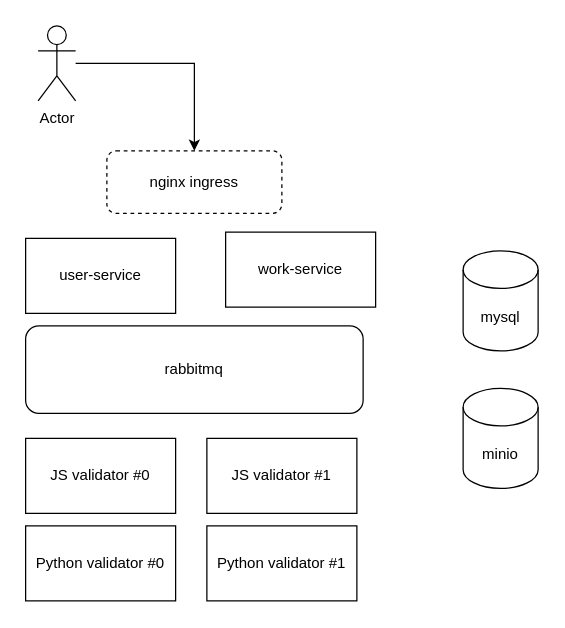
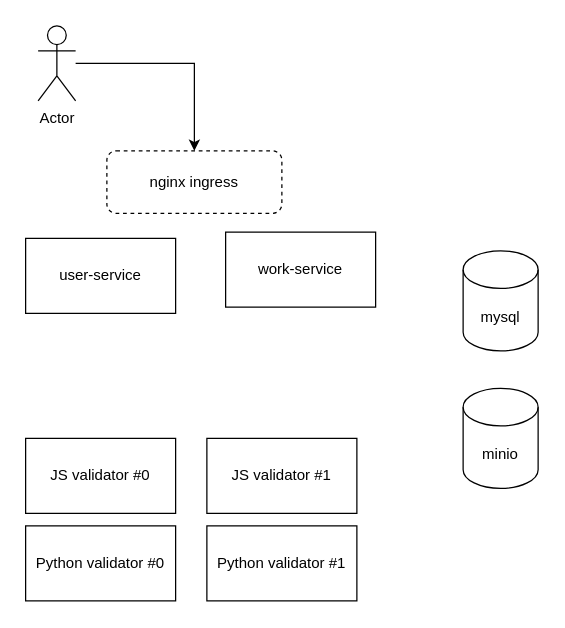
node "rabbitmq": removed
